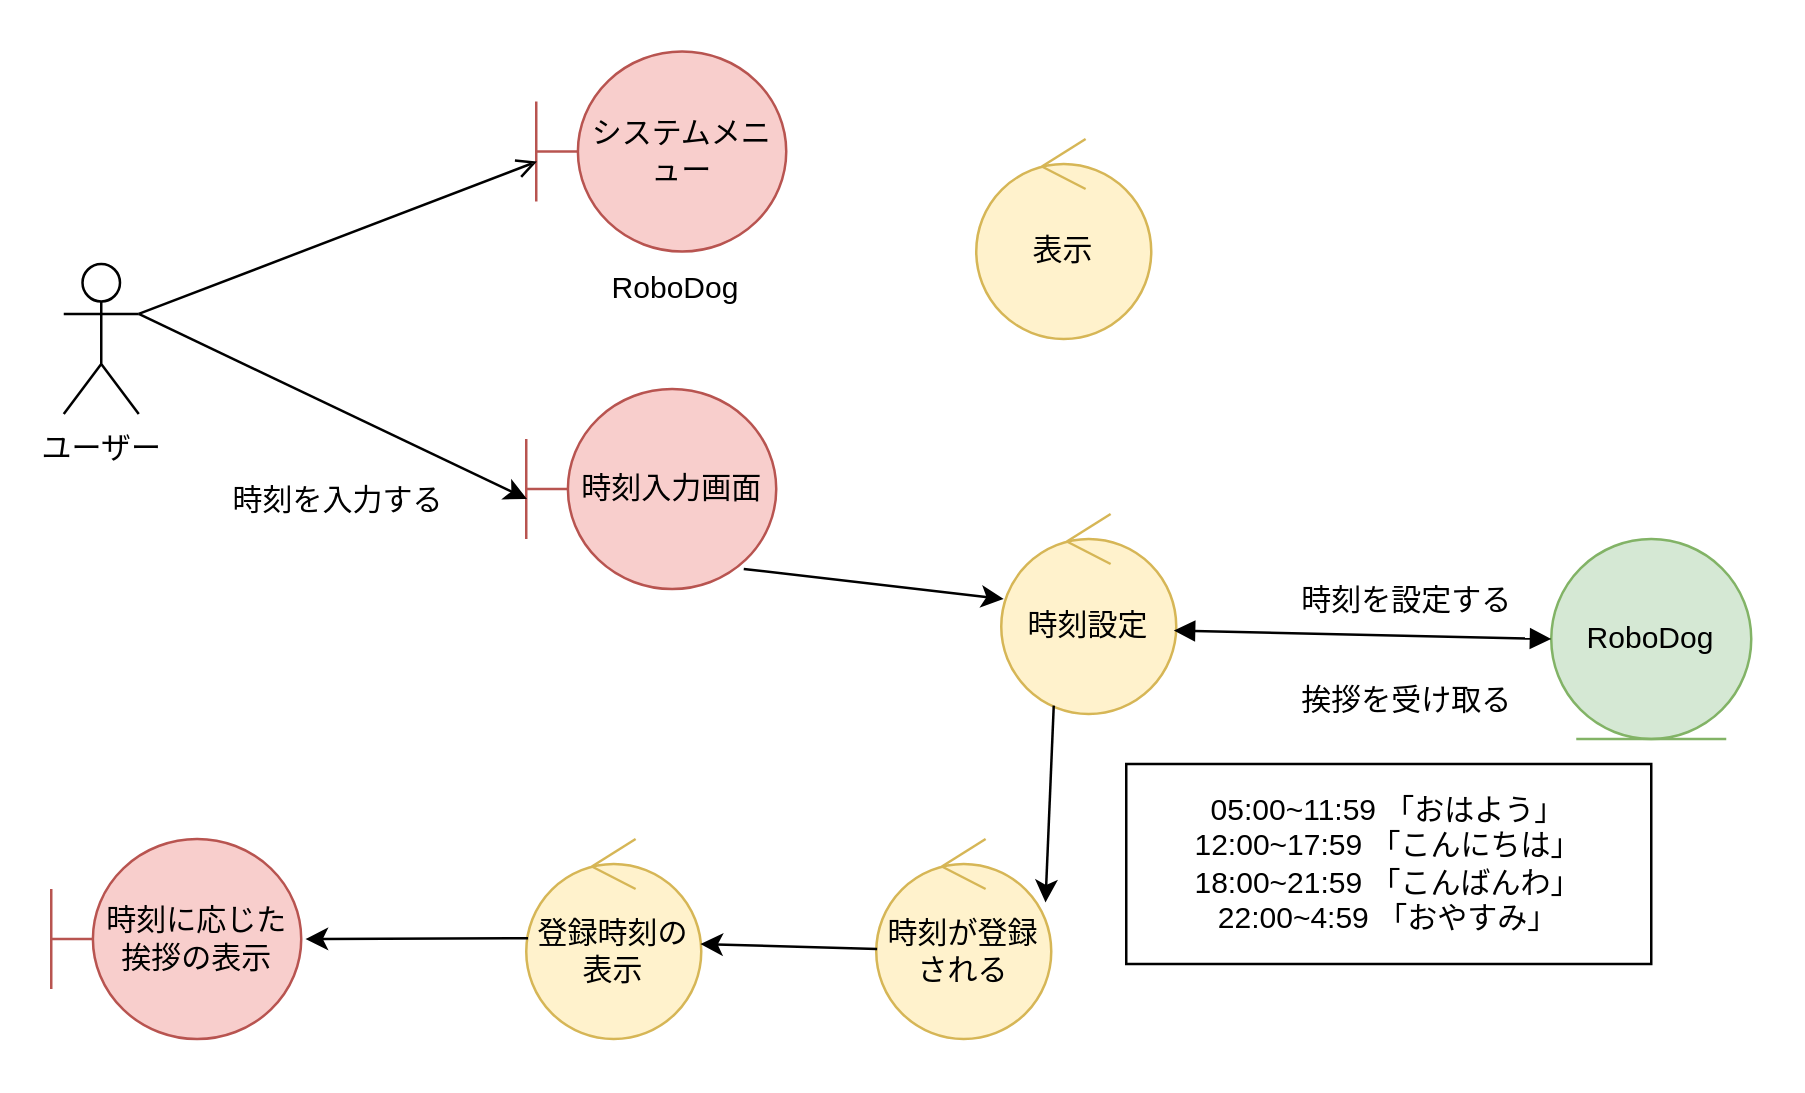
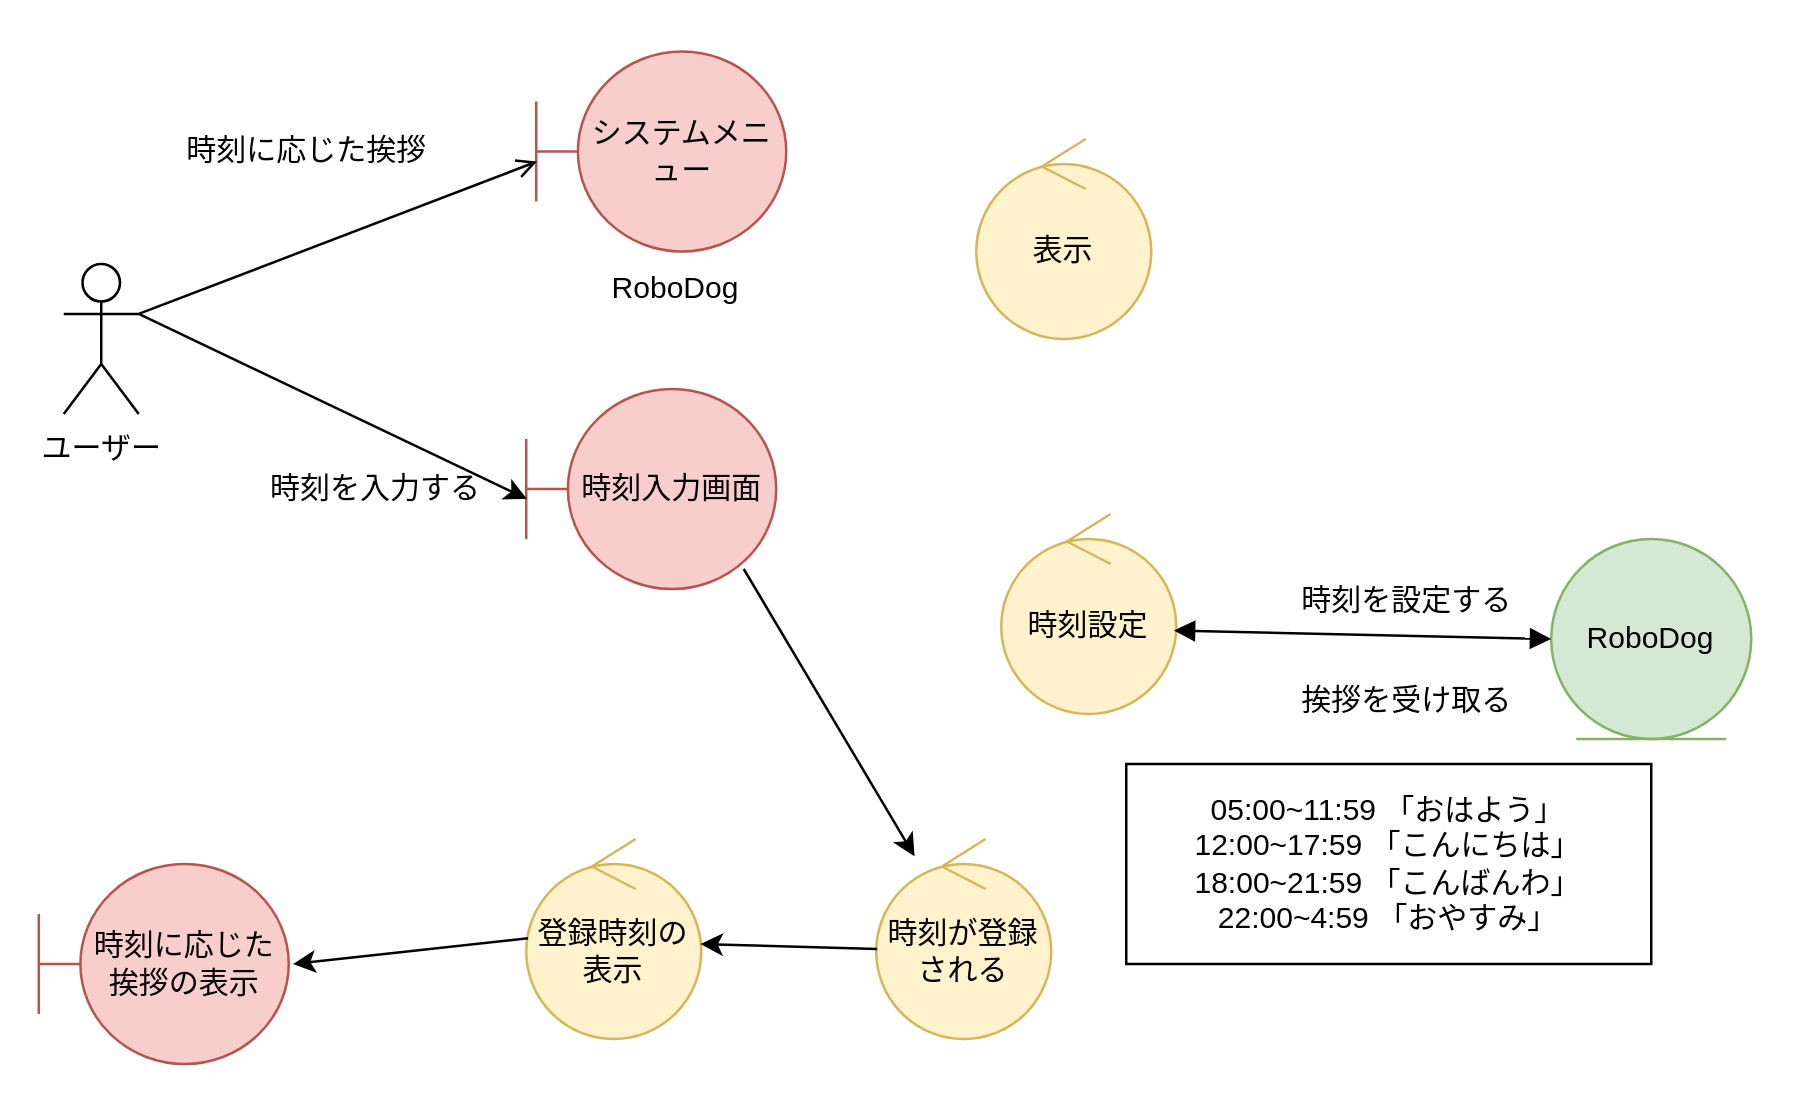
node "時刻に応じた挨拶": added
node "時刻を入力する": moved (339, 501) -> (376, 489)
edge "時刻入力画面" -> "時刻設定": now "時刻入力画面" -> "時刻が登録される"
edge "時刻設定" -> "時刻が登録される": removed
node "時刻に応じた挨拶の表示": moved (176, 939) -> (164, 964)
